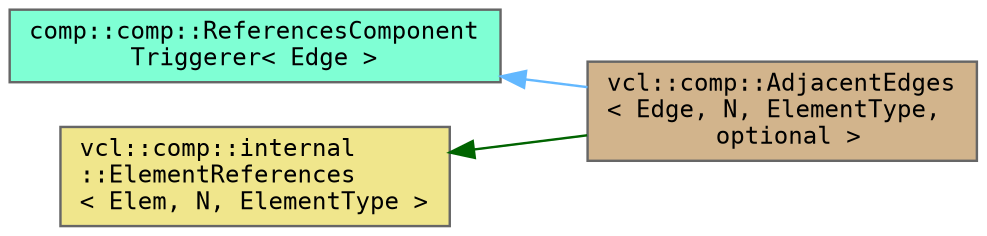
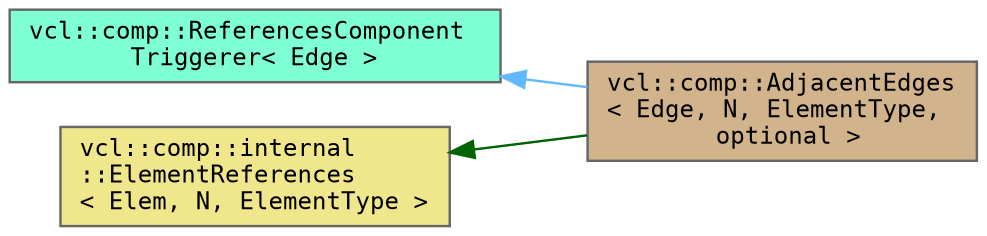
node "comp::comp::ReferencesComponent Triggerer< Edge >": label "comp::comp::ReferencesComponent Triggerer< Edge >" -> "vcl::comp::ReferencesComponent Triggerer< Edge >"
